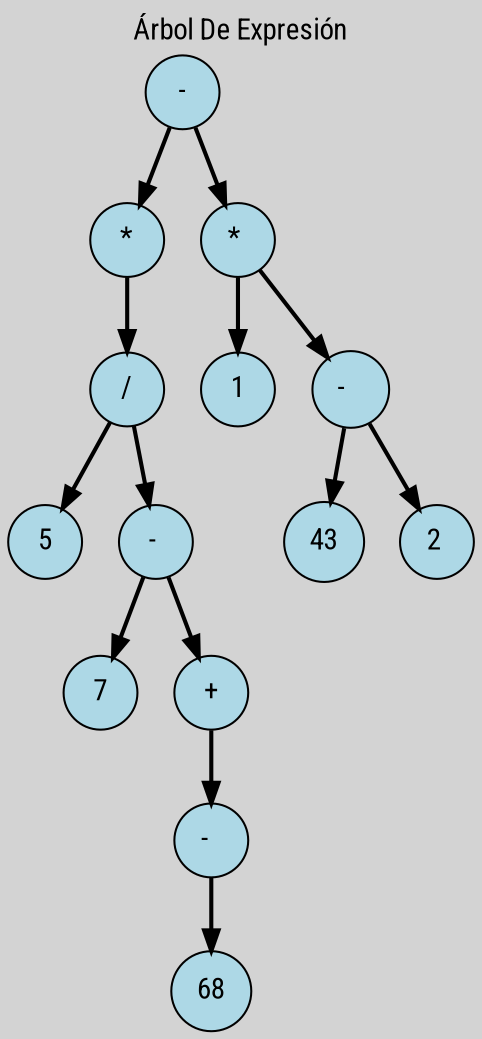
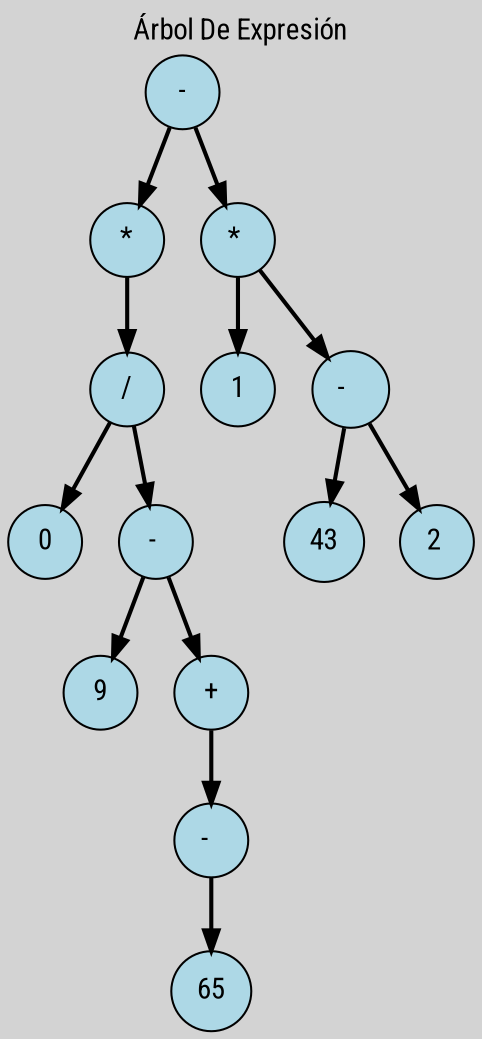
node "5": label "5" -> "0"
node "7": label "7" -> "9"
node "68": label "68" -> "65"
